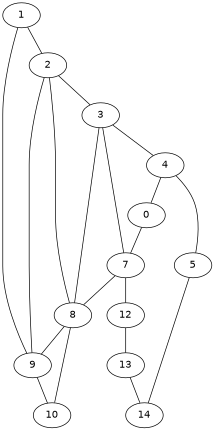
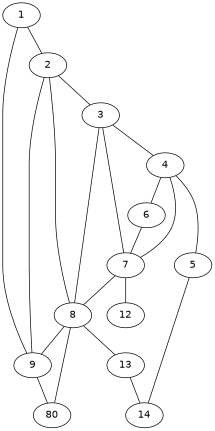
node "0": label "0" -> "6"
edge "4" -- "7": added
edge "12" -- "13": now "8" -- "13"
node "10": label "10" -> "80"
